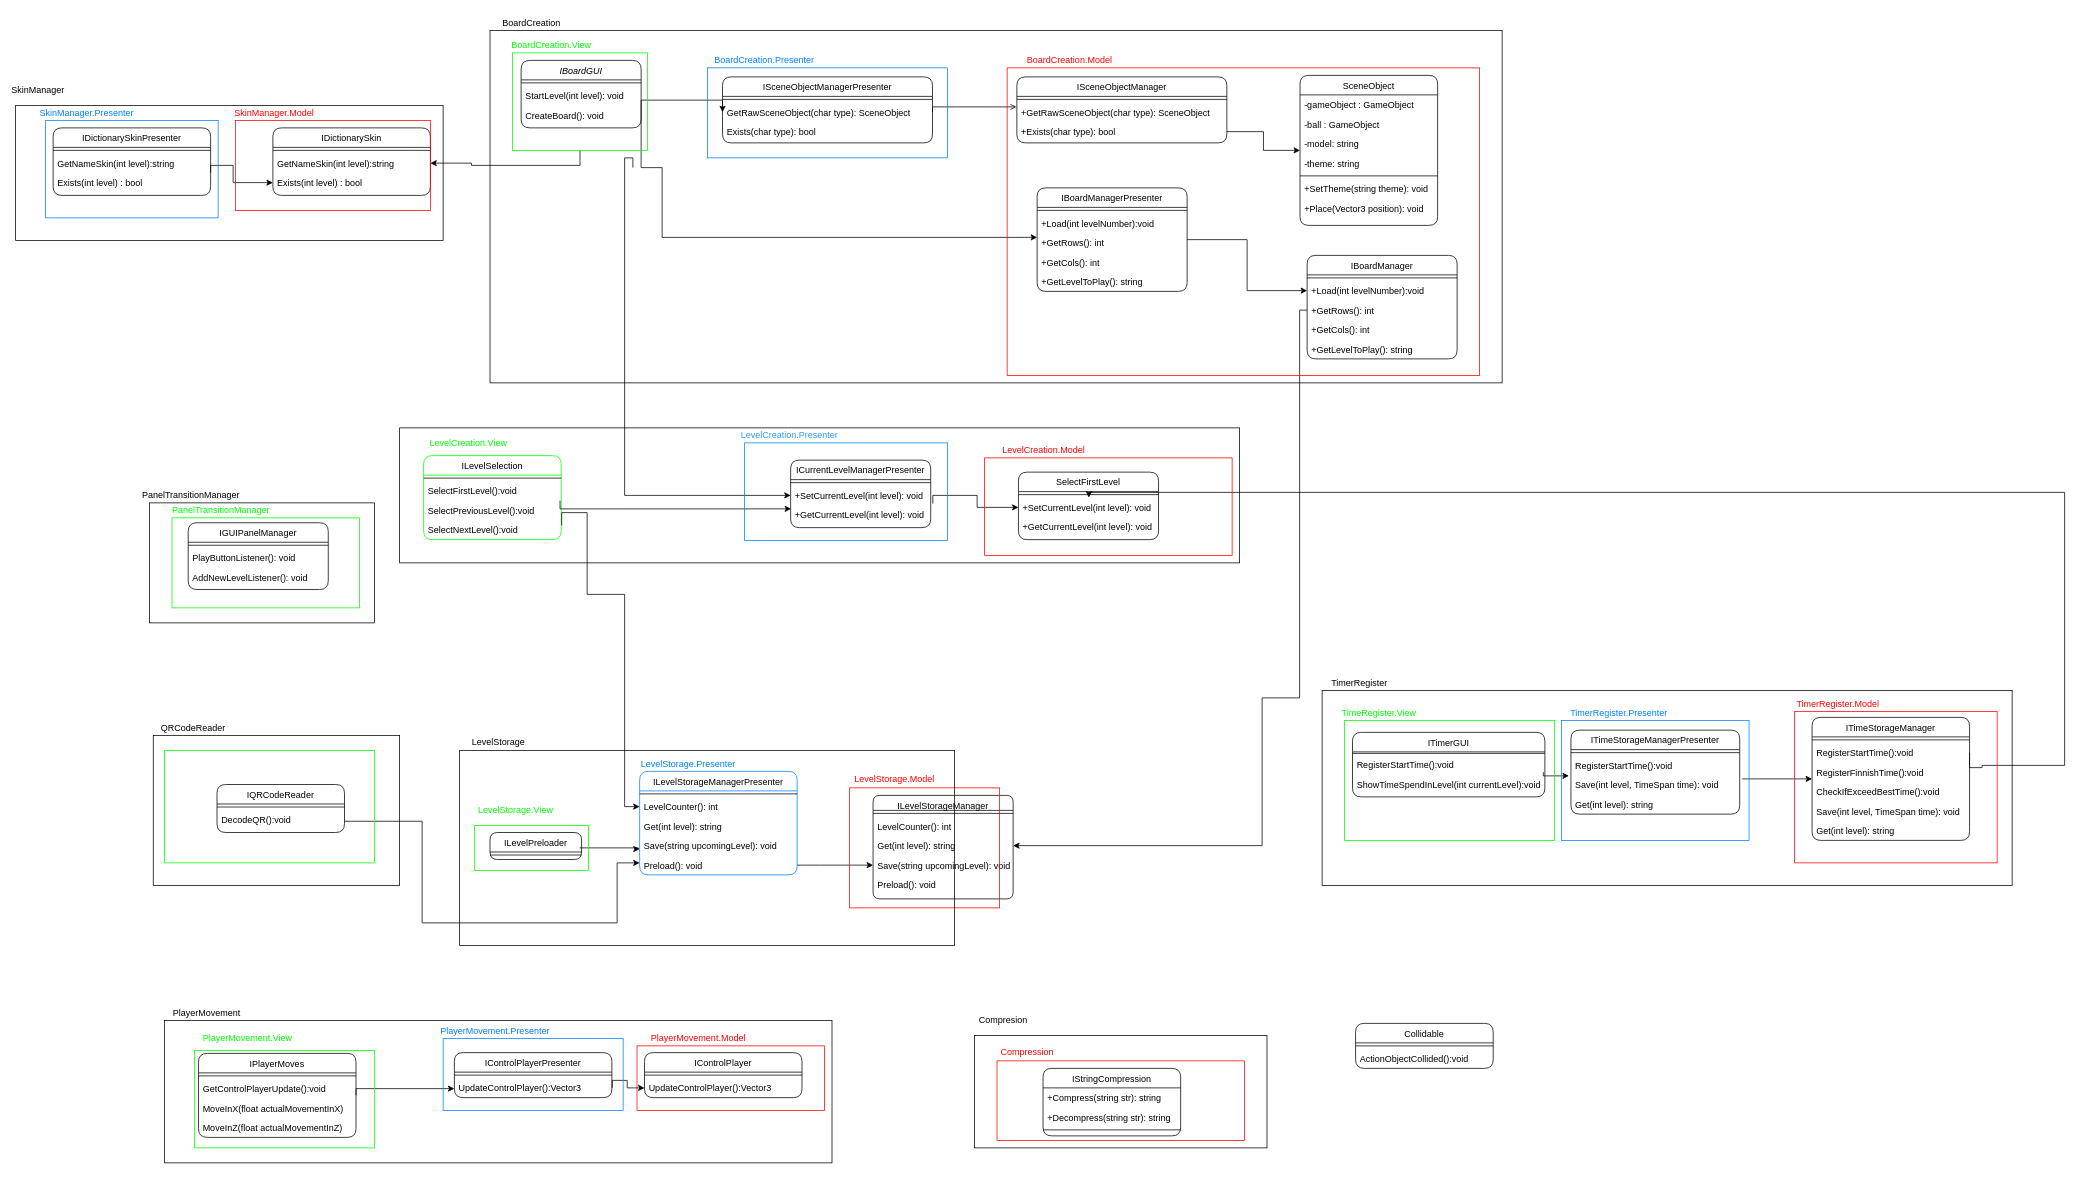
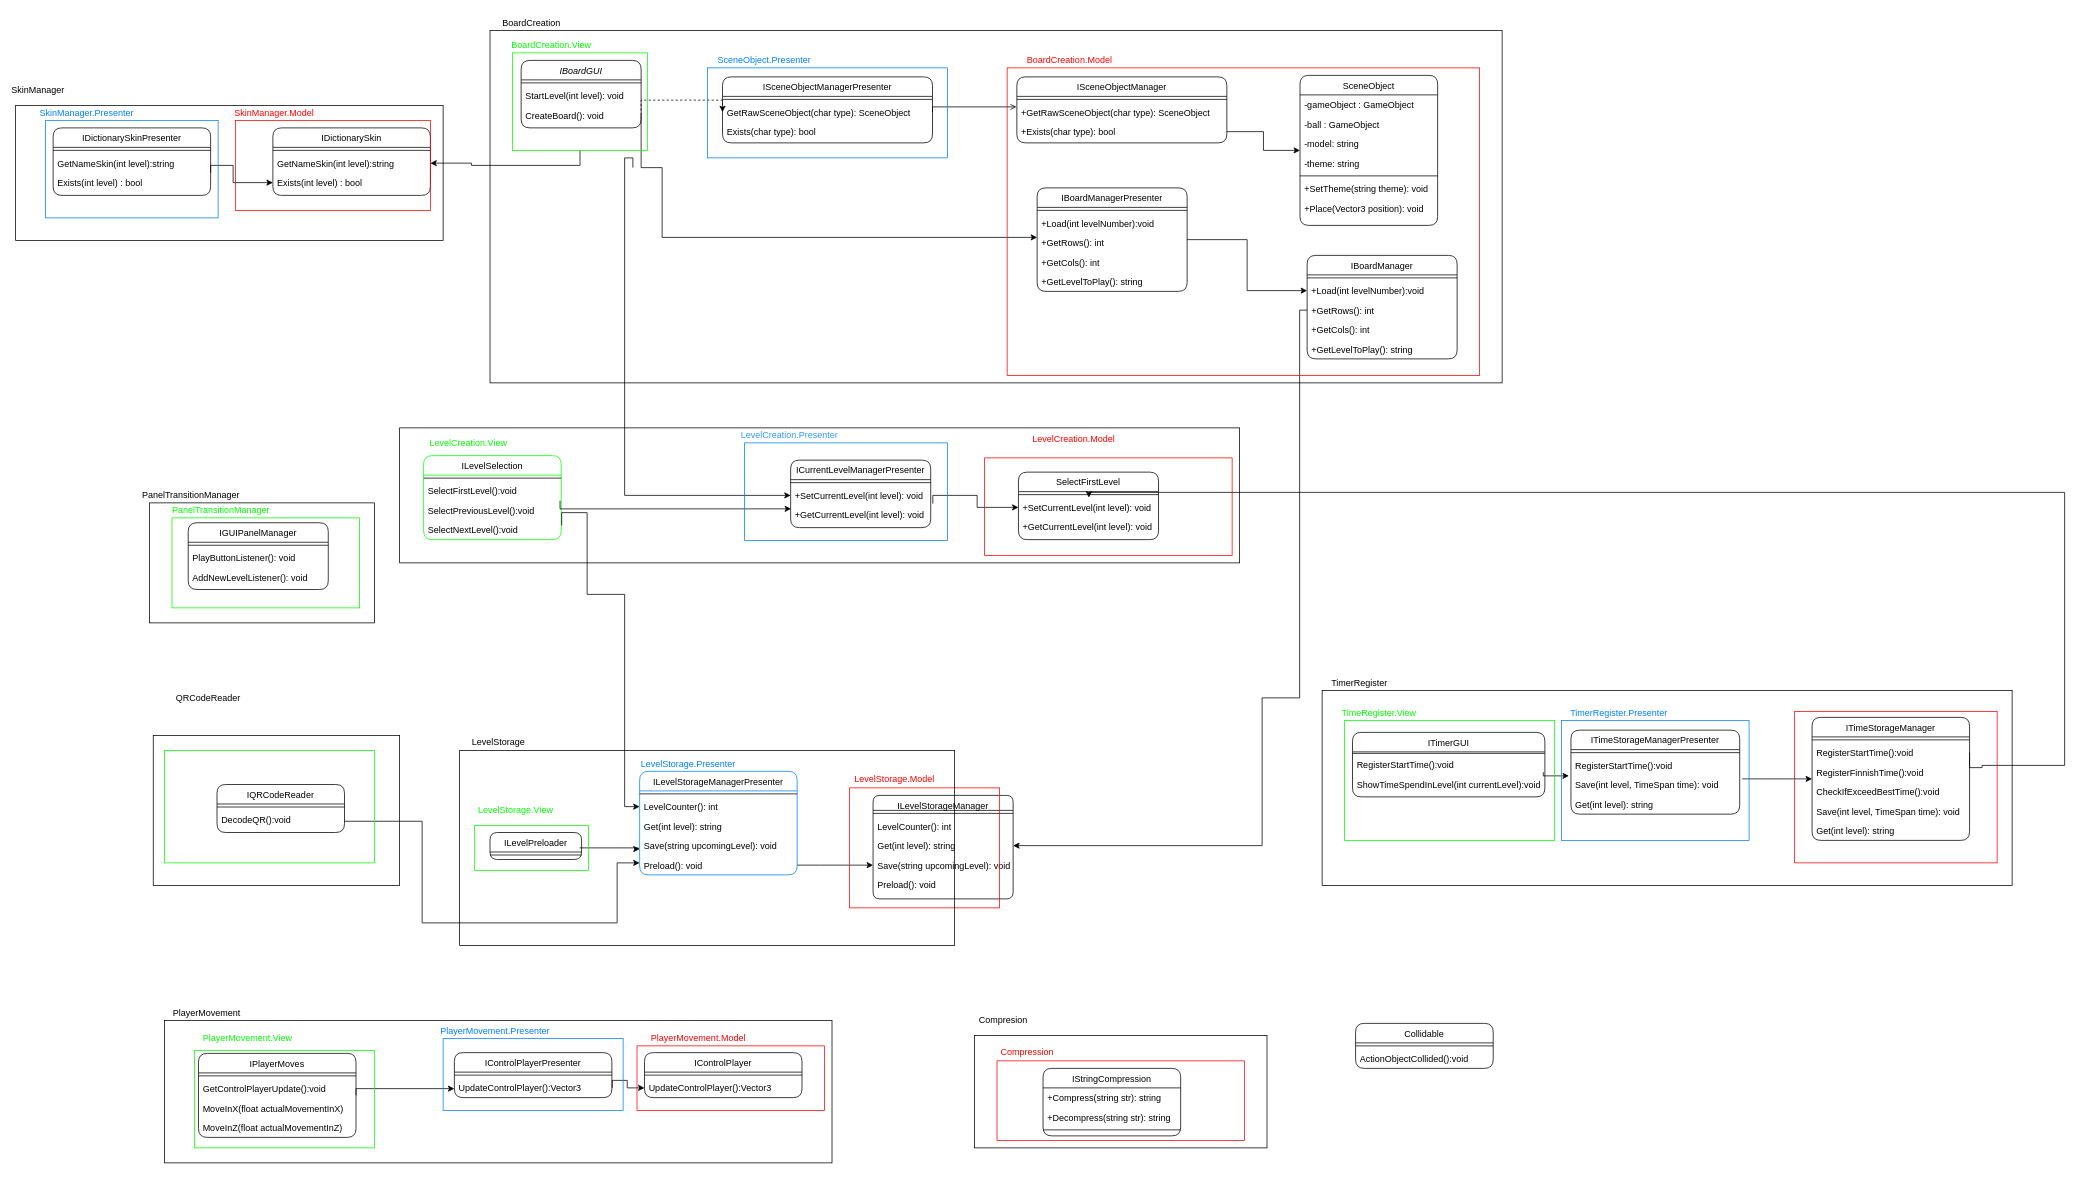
node "BoardCreation.Presenter": label "BoardCreation.Presenter" -> "SceneObject.Presenter"
edge "CreateBoard(): void" -> "GetRawSceneObject(char type): SceneObject": style solid -> dashed
node "LevelCreation.Model": moved (1044, 450) -> (1074, 439)
node "TimerRegister.Model": removed
node "QRCodeReader": moved (193, 728) -> (208, 698)
